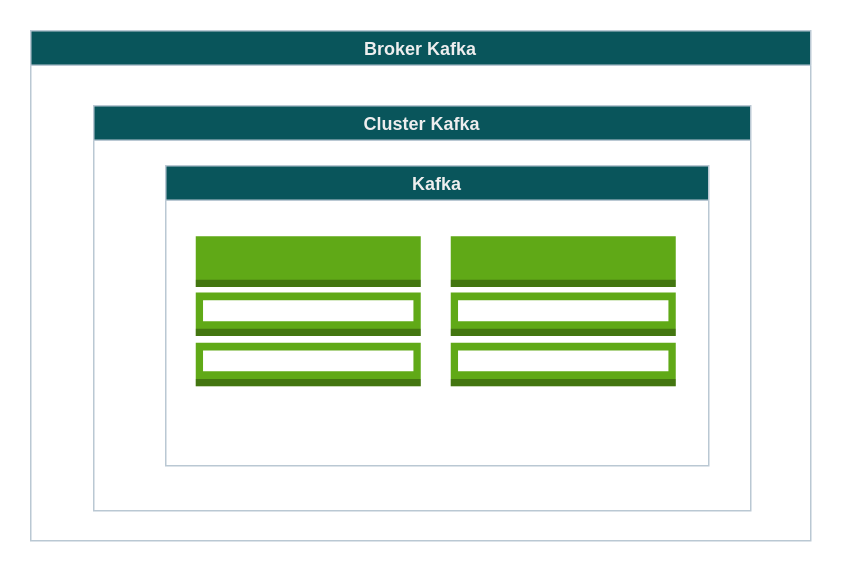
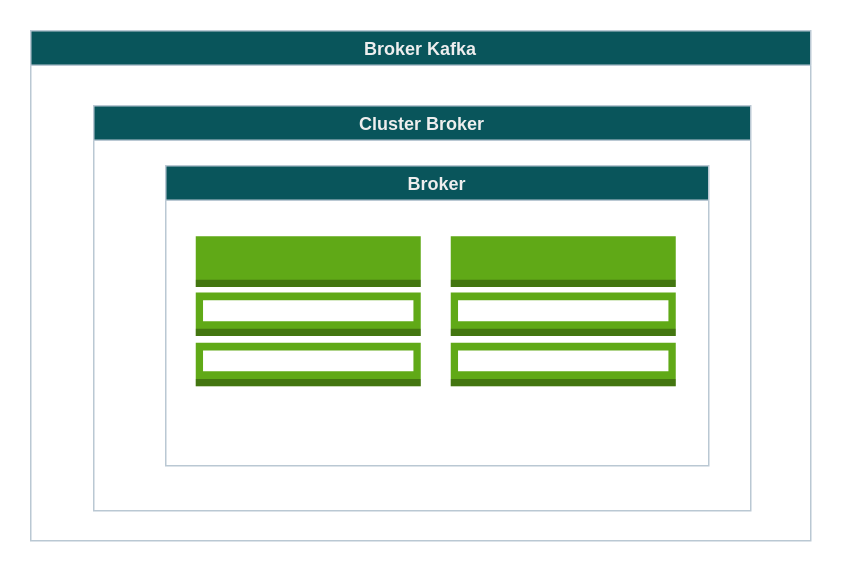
node "Cluster Kafka": label "Cluster Kafka" -> "Cluster Broker"
node "Kafka": label "Kafka" -> "Broker"
